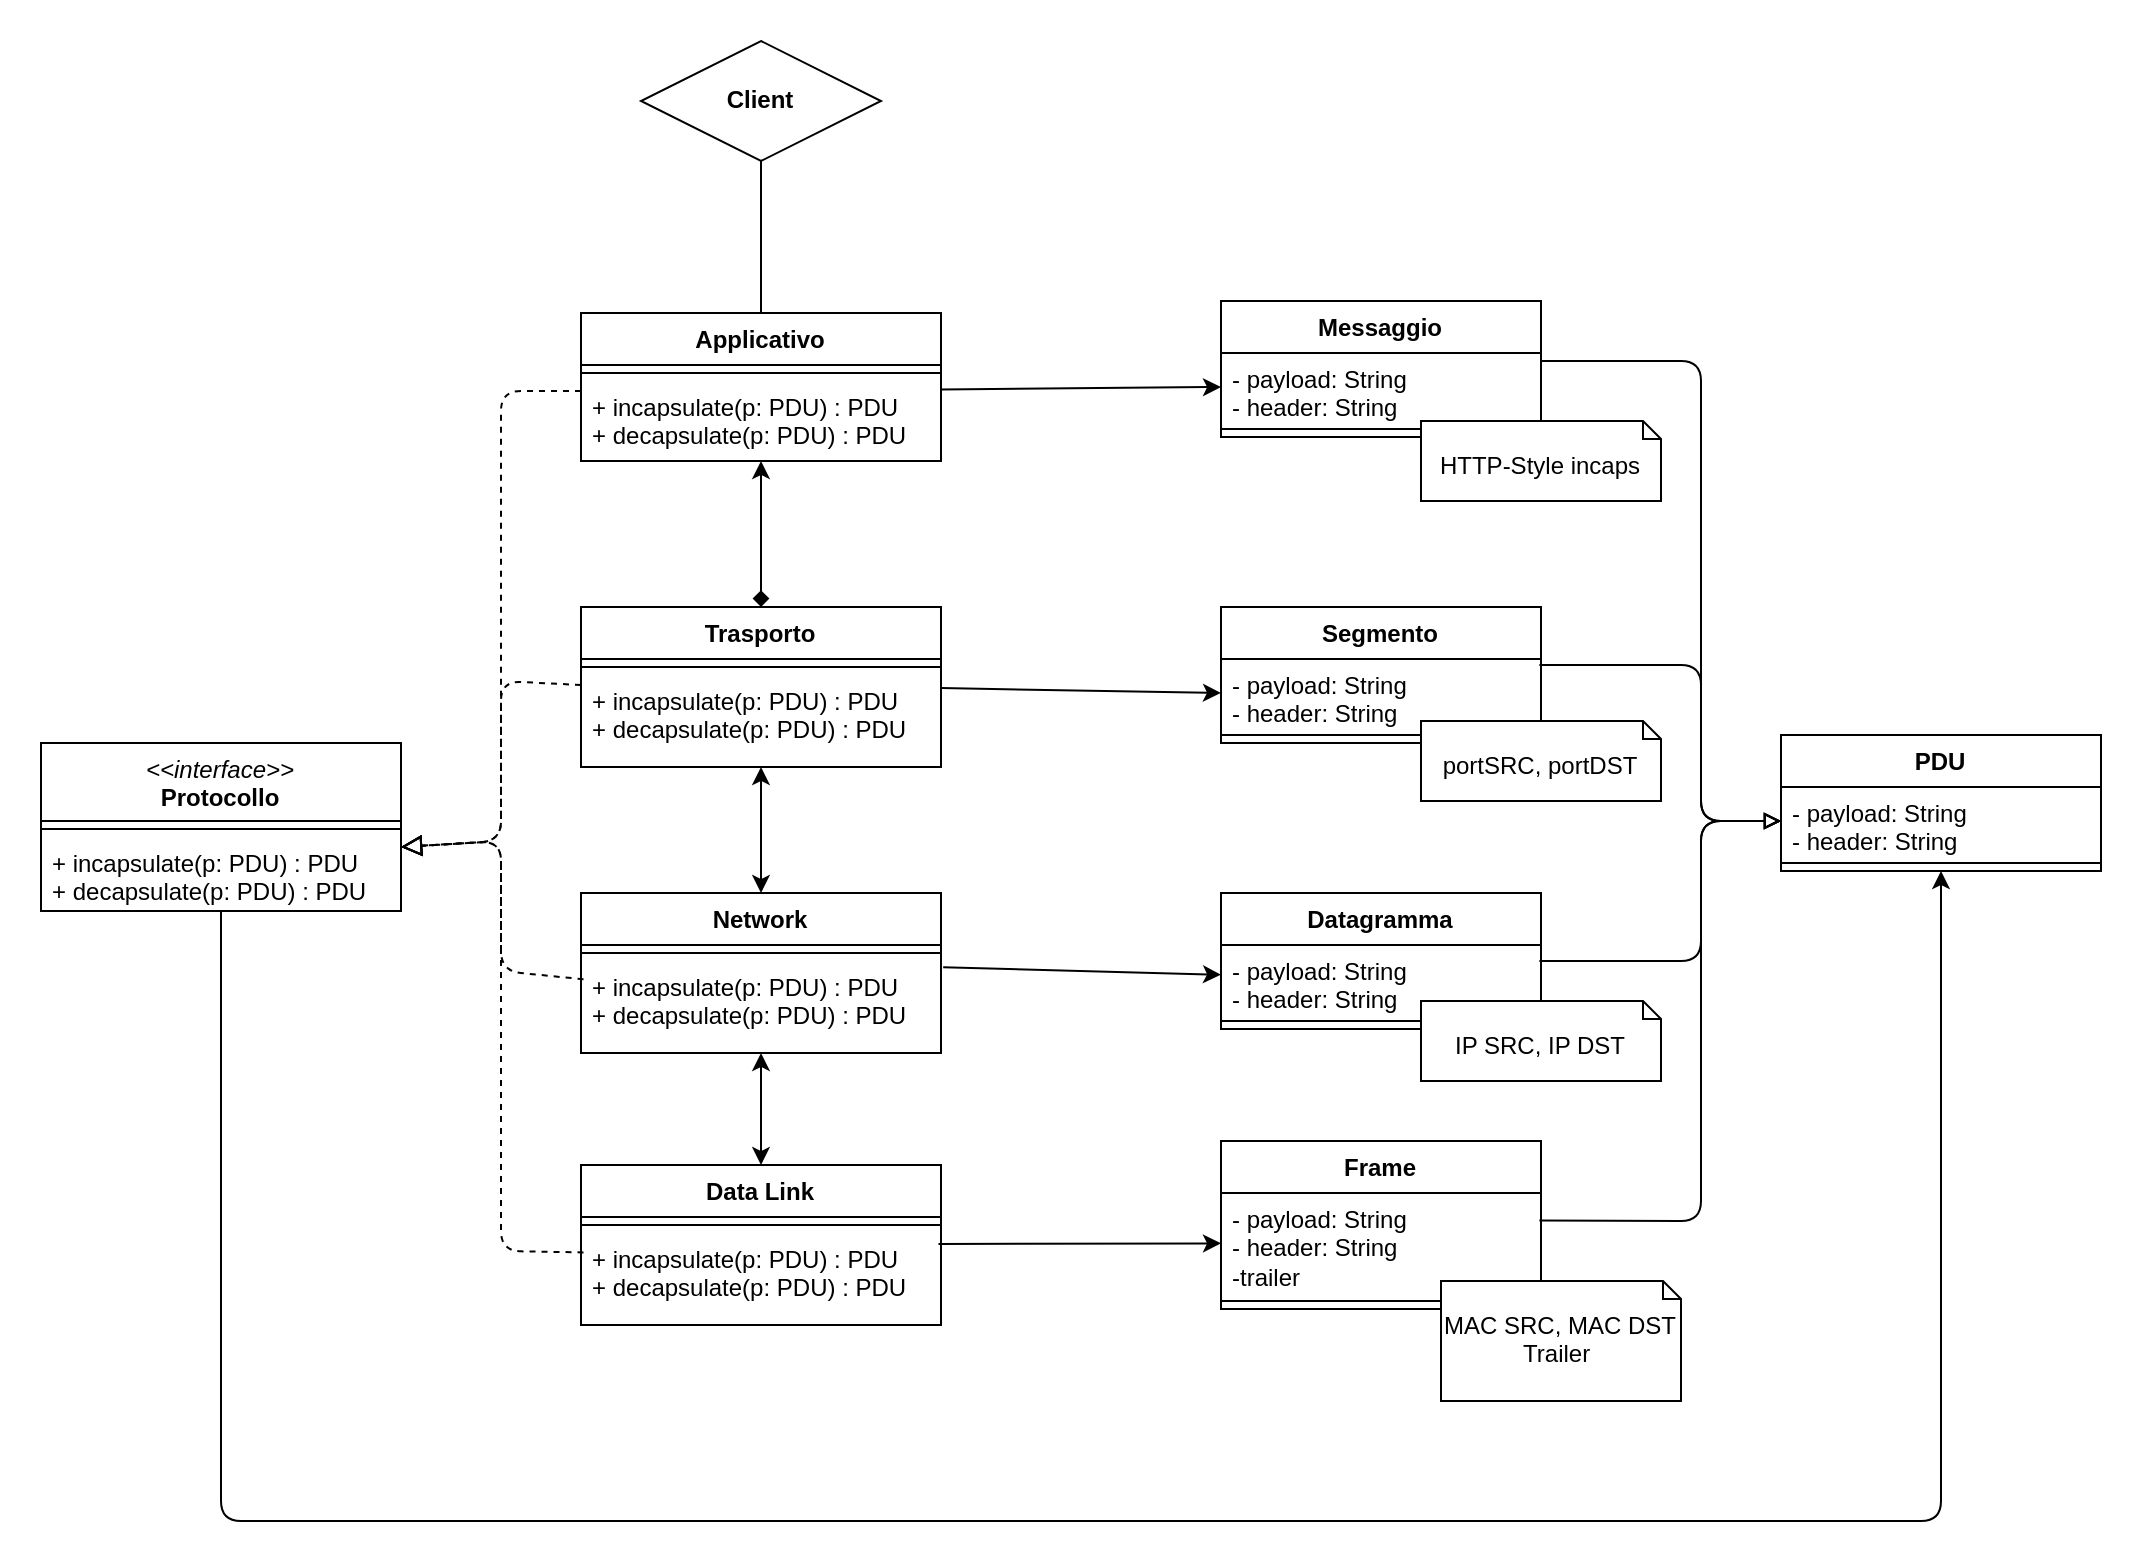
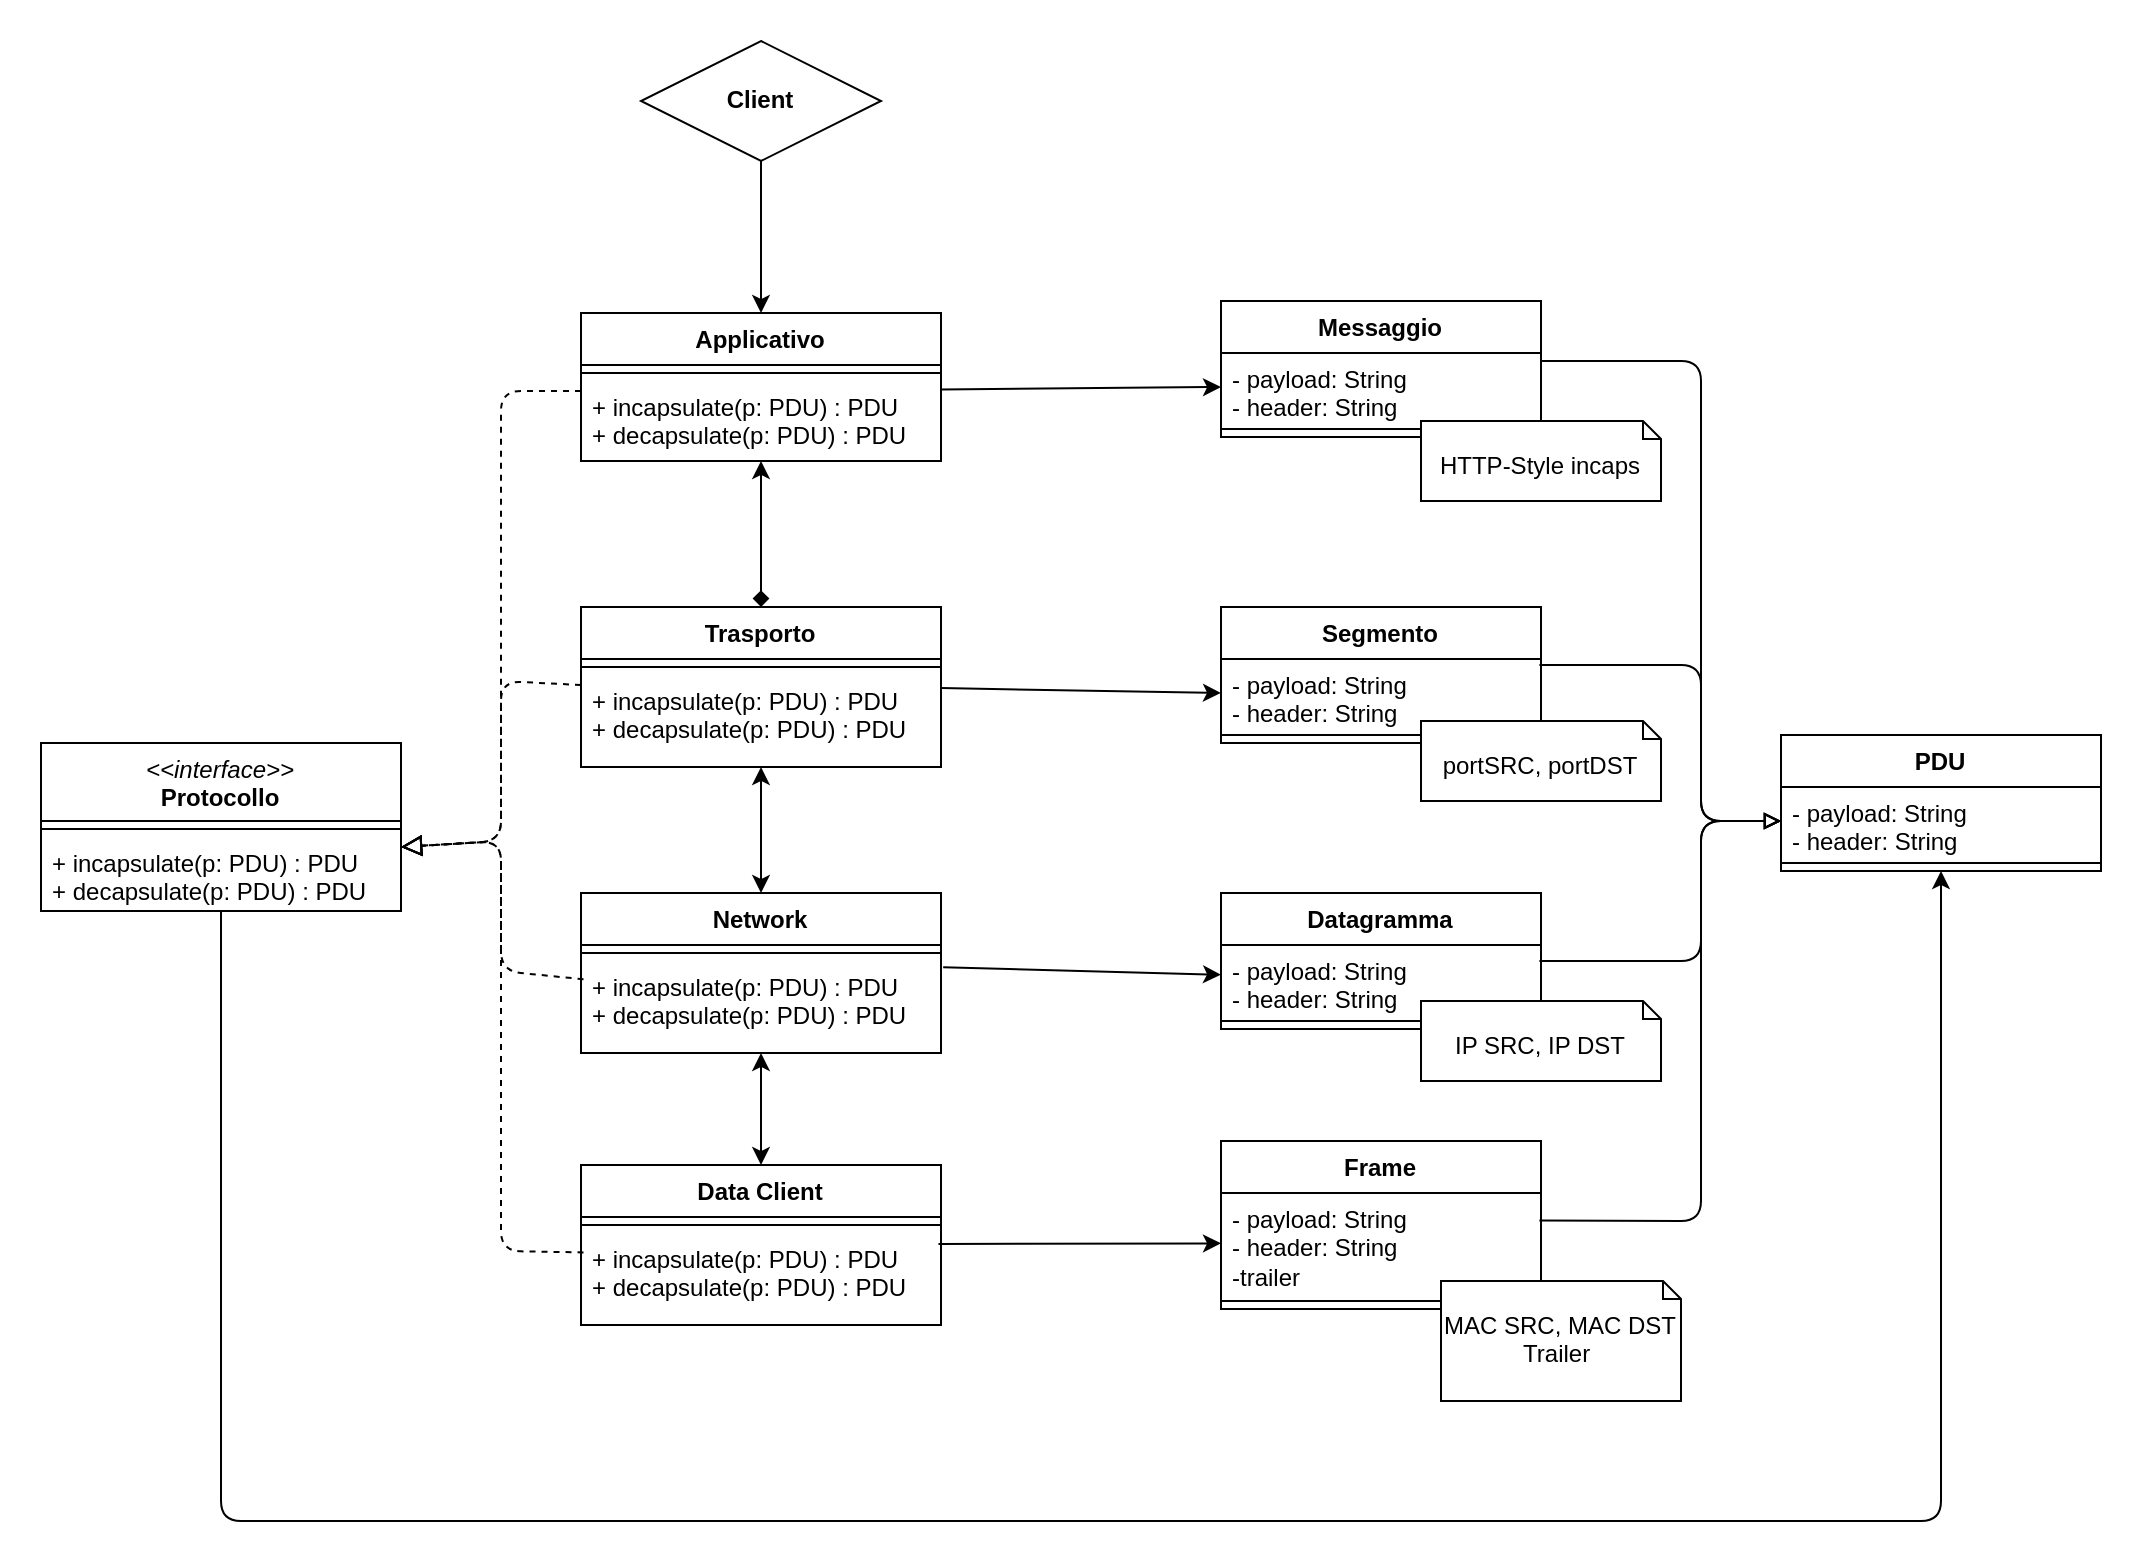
edge "Client" -- "Applicativo": arrowhead none -> classic
node "Data Link": label "Data Link" -> "Data Client"
